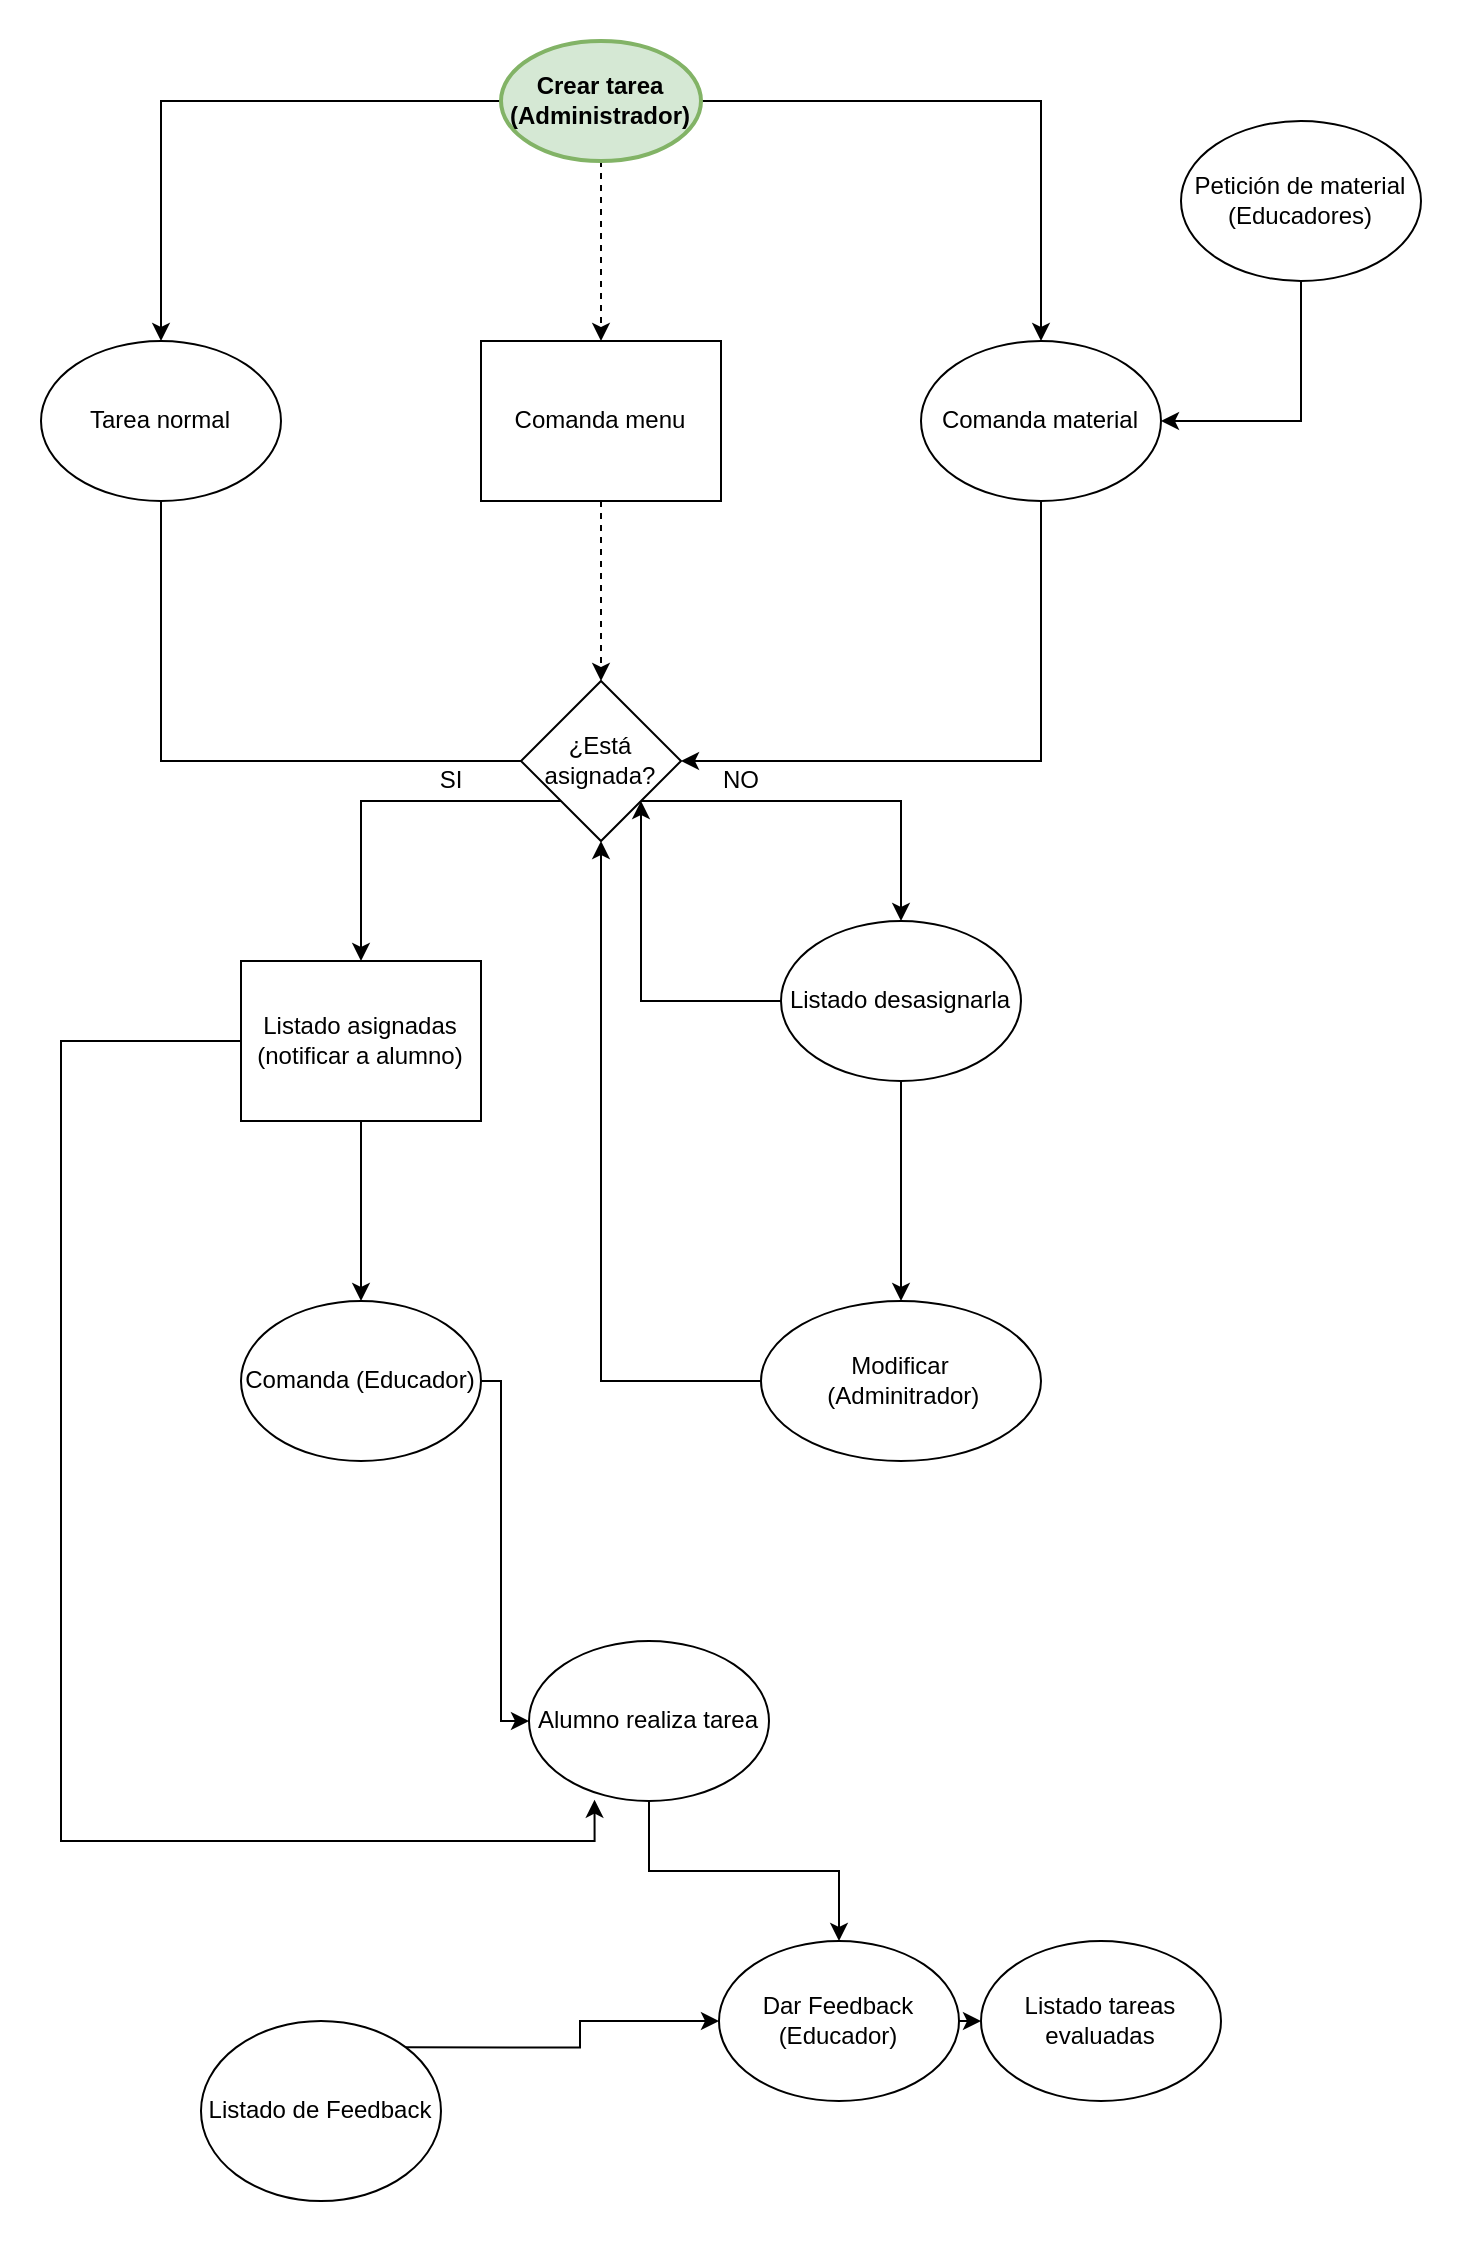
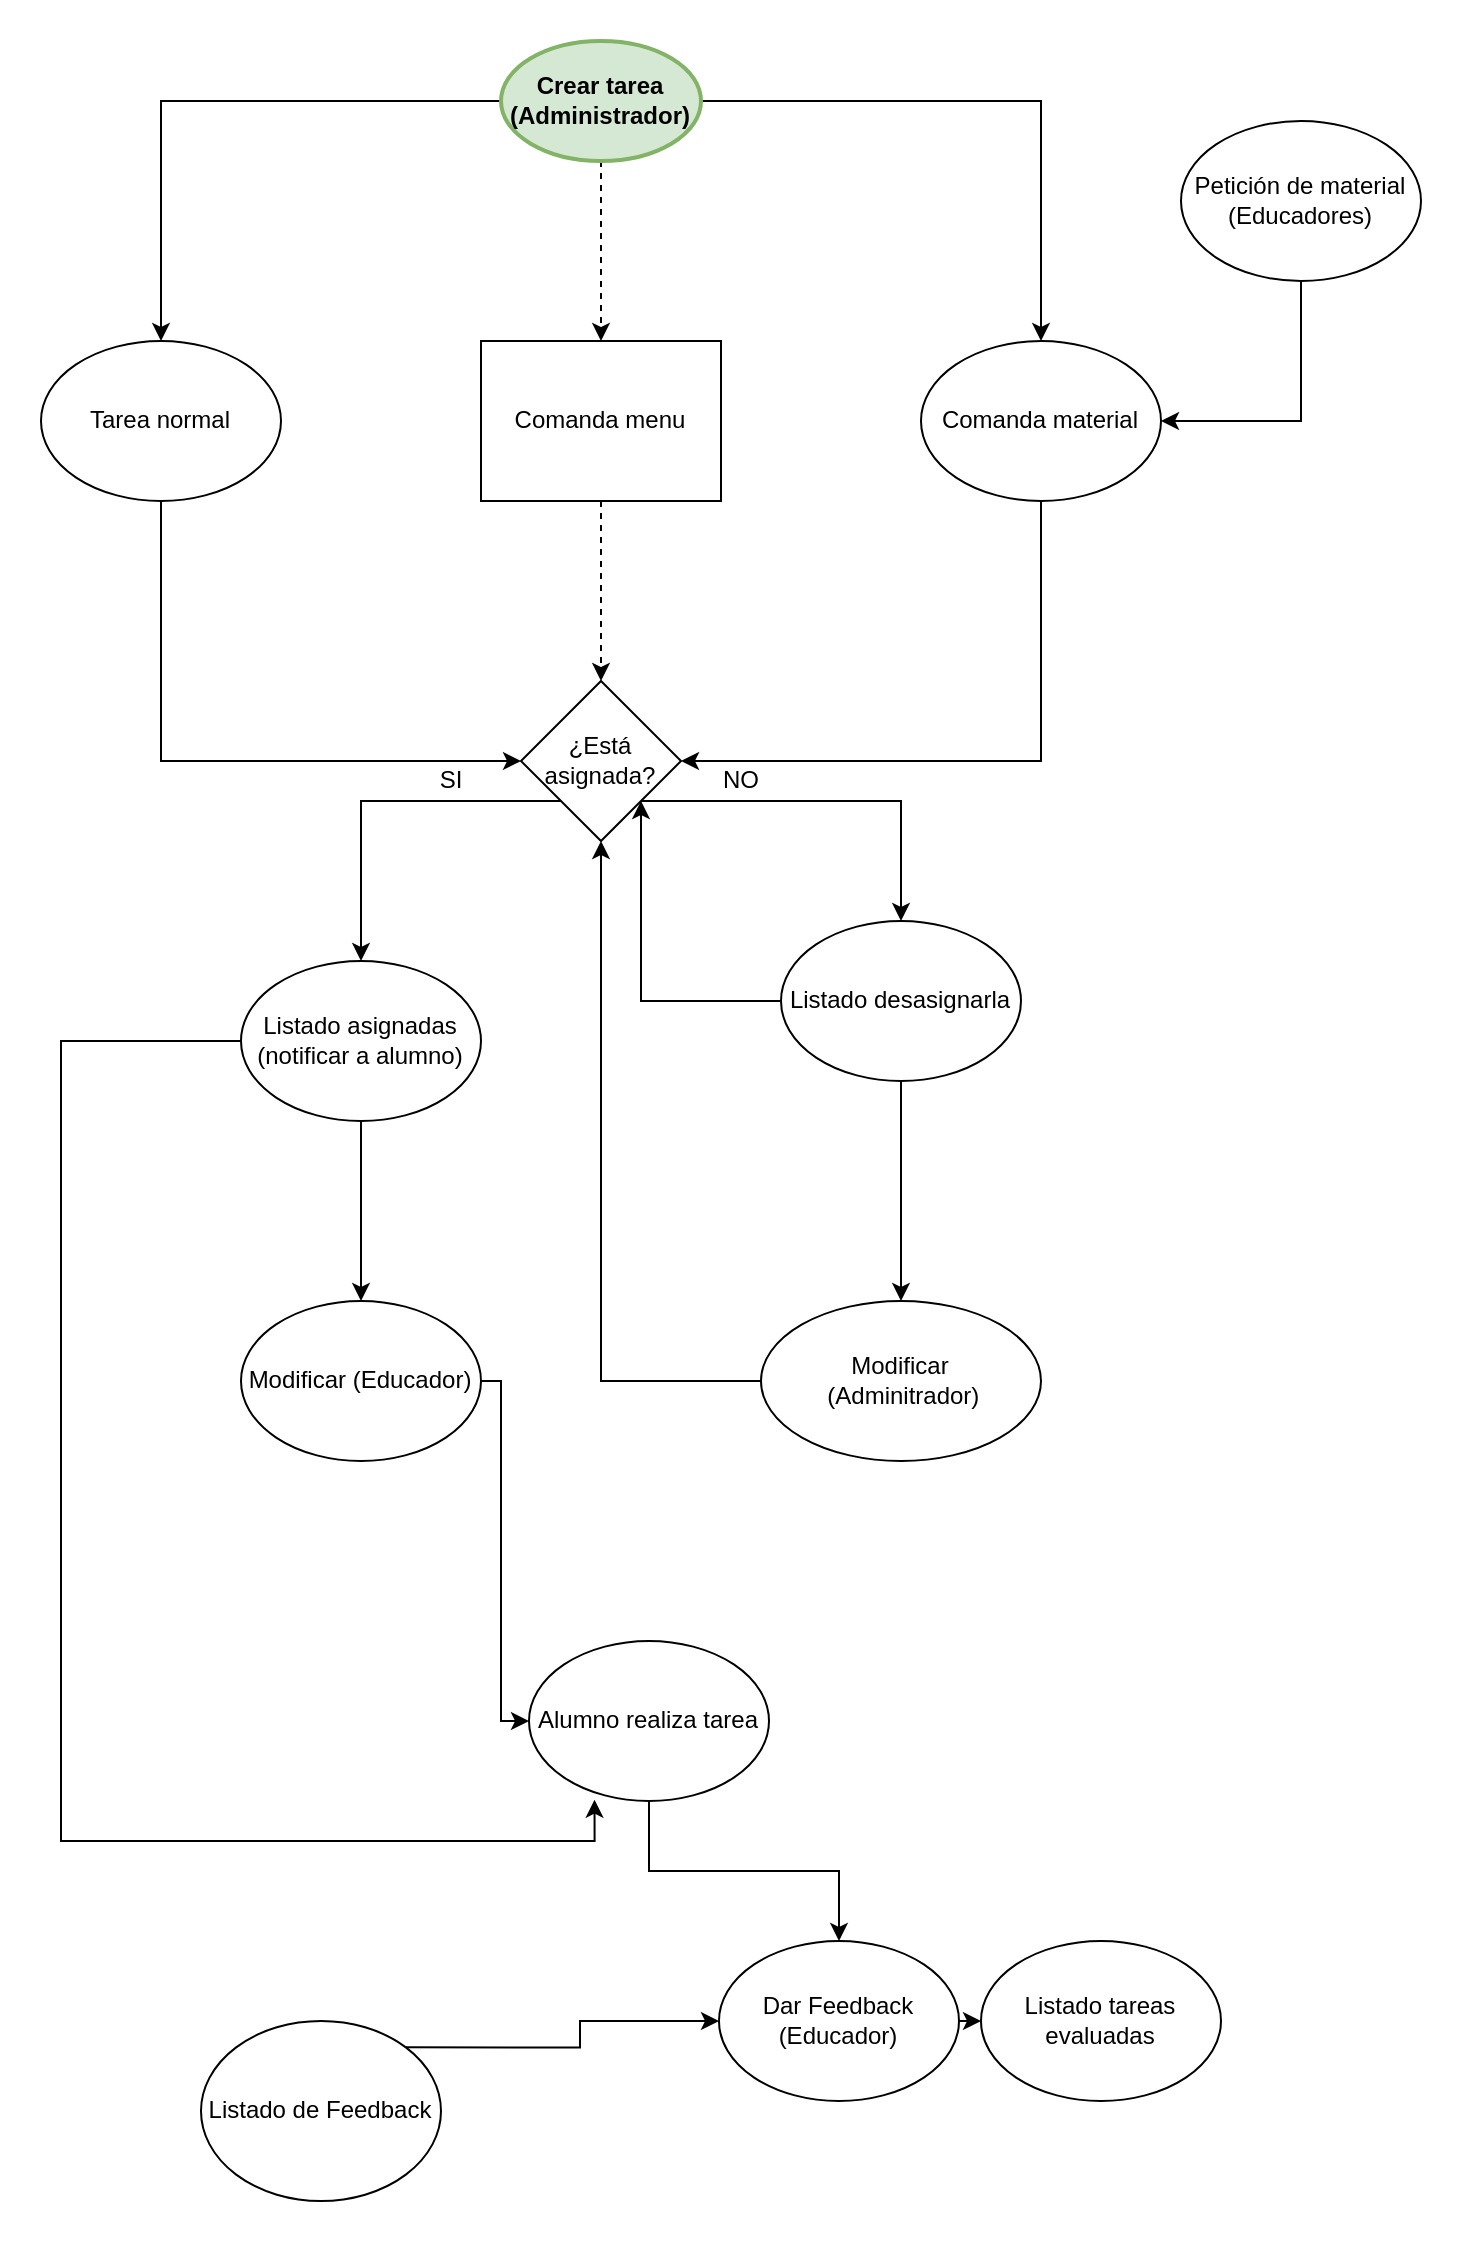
edge "Tarea normal" -- "¿Está asignada?": arrowhead none -> classic
node "Listado asignadas (notificar a alumno)": shape rectangle -> ellipse
node "Comanda (Educador)": label "Comanda (Educador)" -> "Modificar (Educador)"
